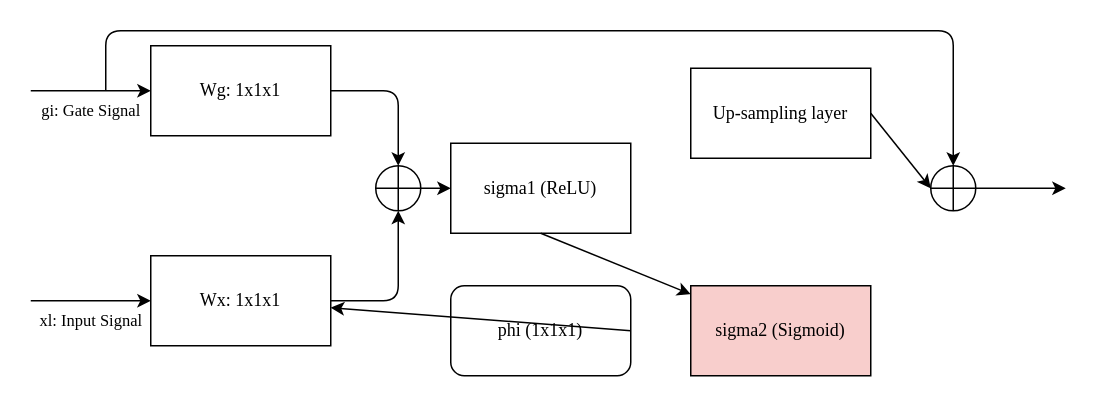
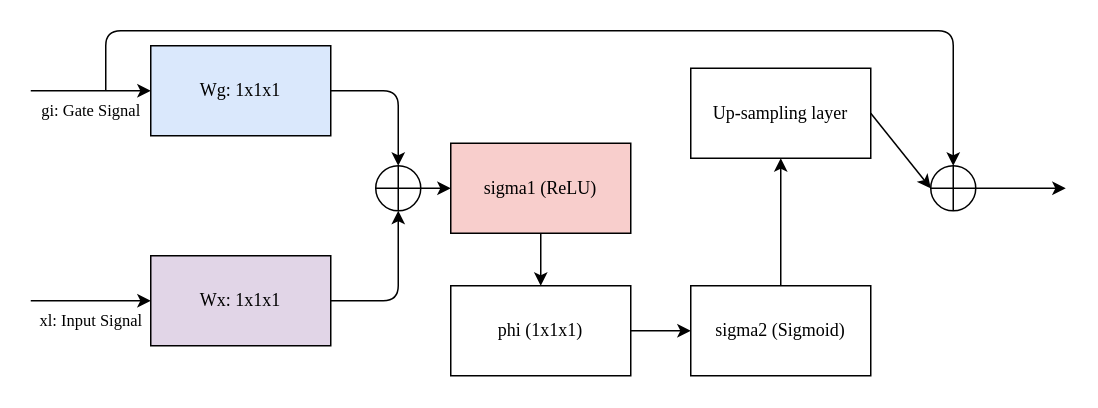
node "Wg: 1x1x1": fillcolor #ffffff -> #dae8fc
node "sigma1 (ReLU)": fillcolor #ffffff -> #f8cecc
edge "sigma2 (Sigmoid)" -> "Up-sampling layer": added
edge "sigma1 (ReLU)" -> "sigma2 (Sigmoid)": now "sigma1 (ReLU)" -> "phi (1x1x1)"
node "Wx: 1x1x1": fillcolor #ffffff -> #e1d5e7
edge "phi (1x1x1)" -> "Wx: 1x1x1": now "phi (1x1x1)" -> "sigma2 (Sigmoid)"
node "phi (1x1x1)": shape rounded rectangle -> rectangle
node "sigma2 (Sigmoid)": fillcolor #f8cecc -> #ffffff
